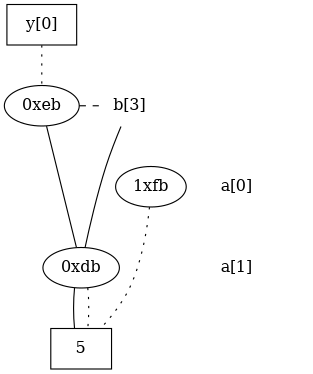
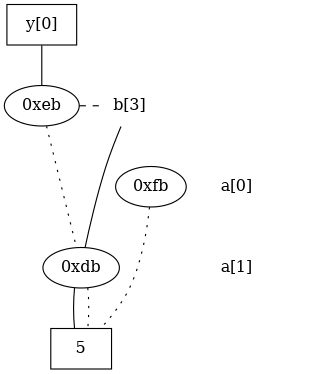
edge "y[0]" -- "0xeb": style dotted -> solid
edge "0xeb" -- "0xdb": style solid -> dotted
node "1xfb": label "1xfb" -> "0xfb"
